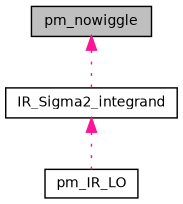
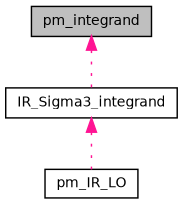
node "pm_nowiggle": label "pm_nowiggle" -> "pm_integrand"
node "IR_Sigma2_integrand": label "IR_Sigma2_integrand" -> "IR_Sigma3_integrand"
